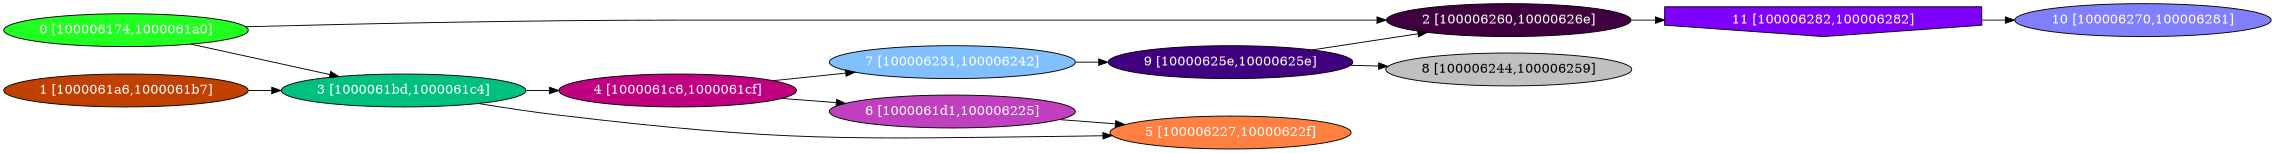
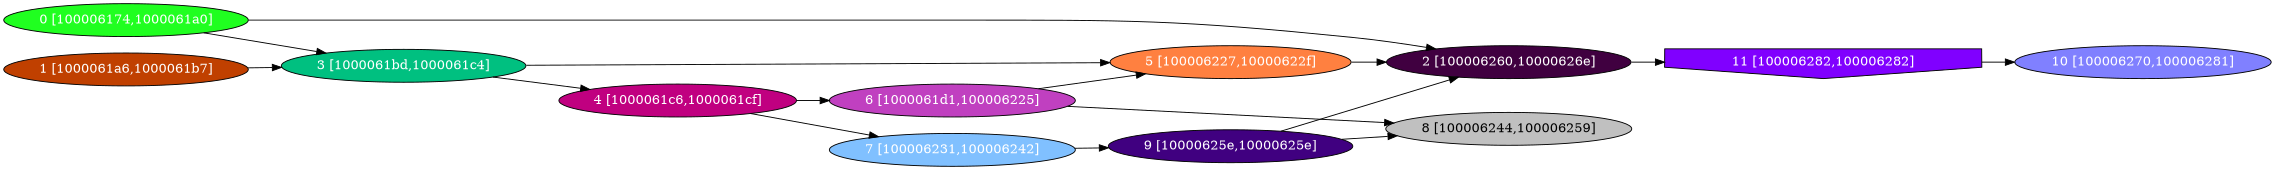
edge "5 [100006227,10000622f]" -> "2 [100006260,10000626e]": added
edge "6 [1000061d1,100006225]" -> "8 [100006244,100006259]": added
